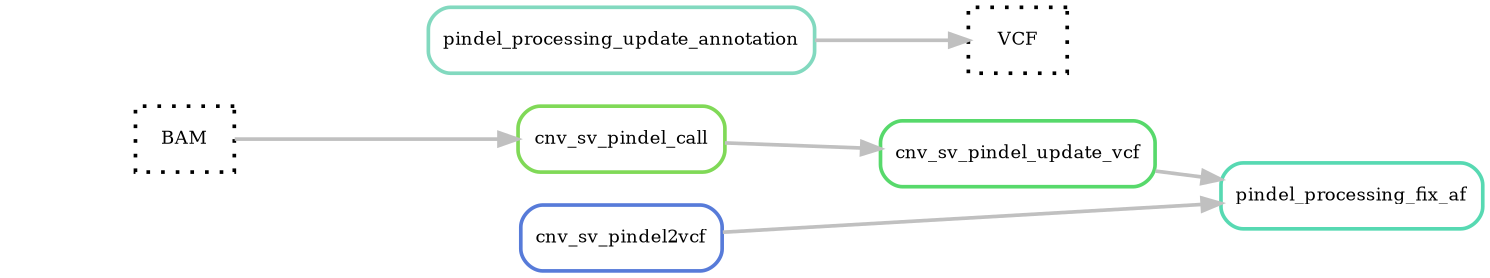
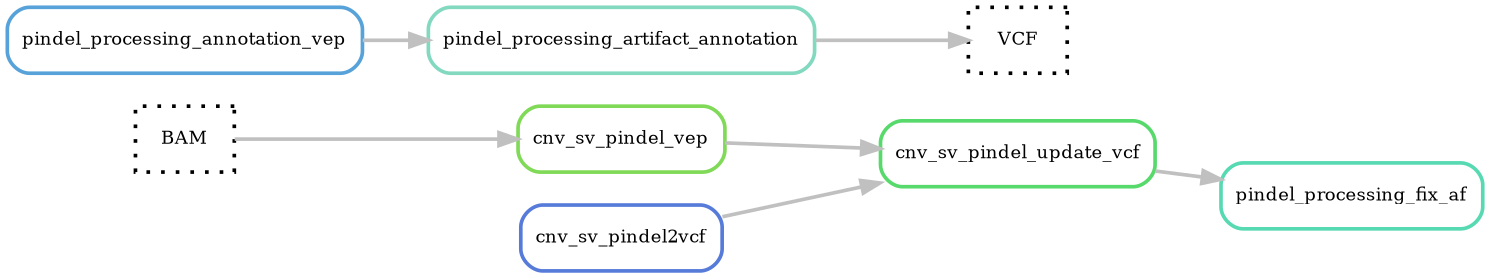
node "pindel_processing_annotation_vep": added
node "pindel_processing_update_annotation": label "pindel_processing_update_annotation" -> "pindel_processing_artifact_annotation"
node "cnv_sv_pindel_call": label "cnv_sv_pindel_call" -> "cnv_sv_pindel_vep"
edge "cnv_sv_pindel2vcf" -> "pindel_processing_fix_af": now "cnv_sv_pindel2vcf" -> "cnv_sv_pindel_update_vcf"
